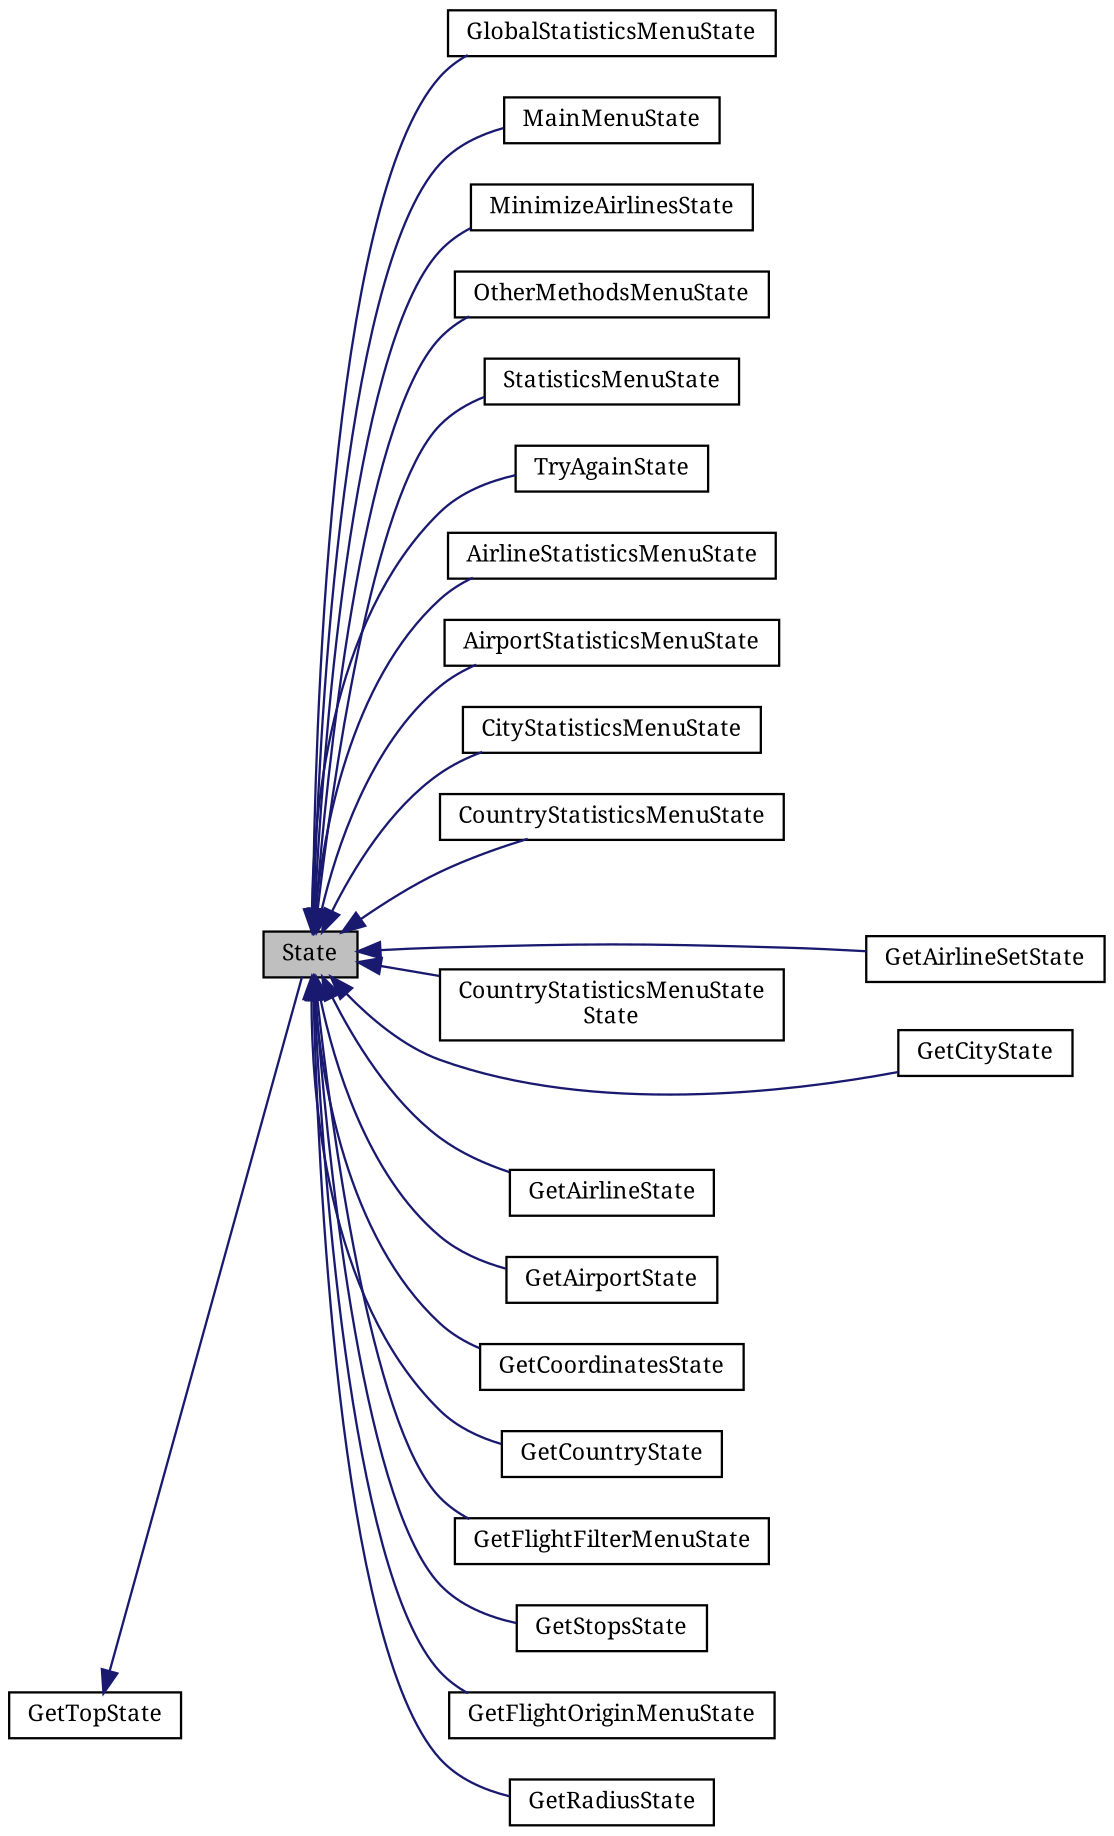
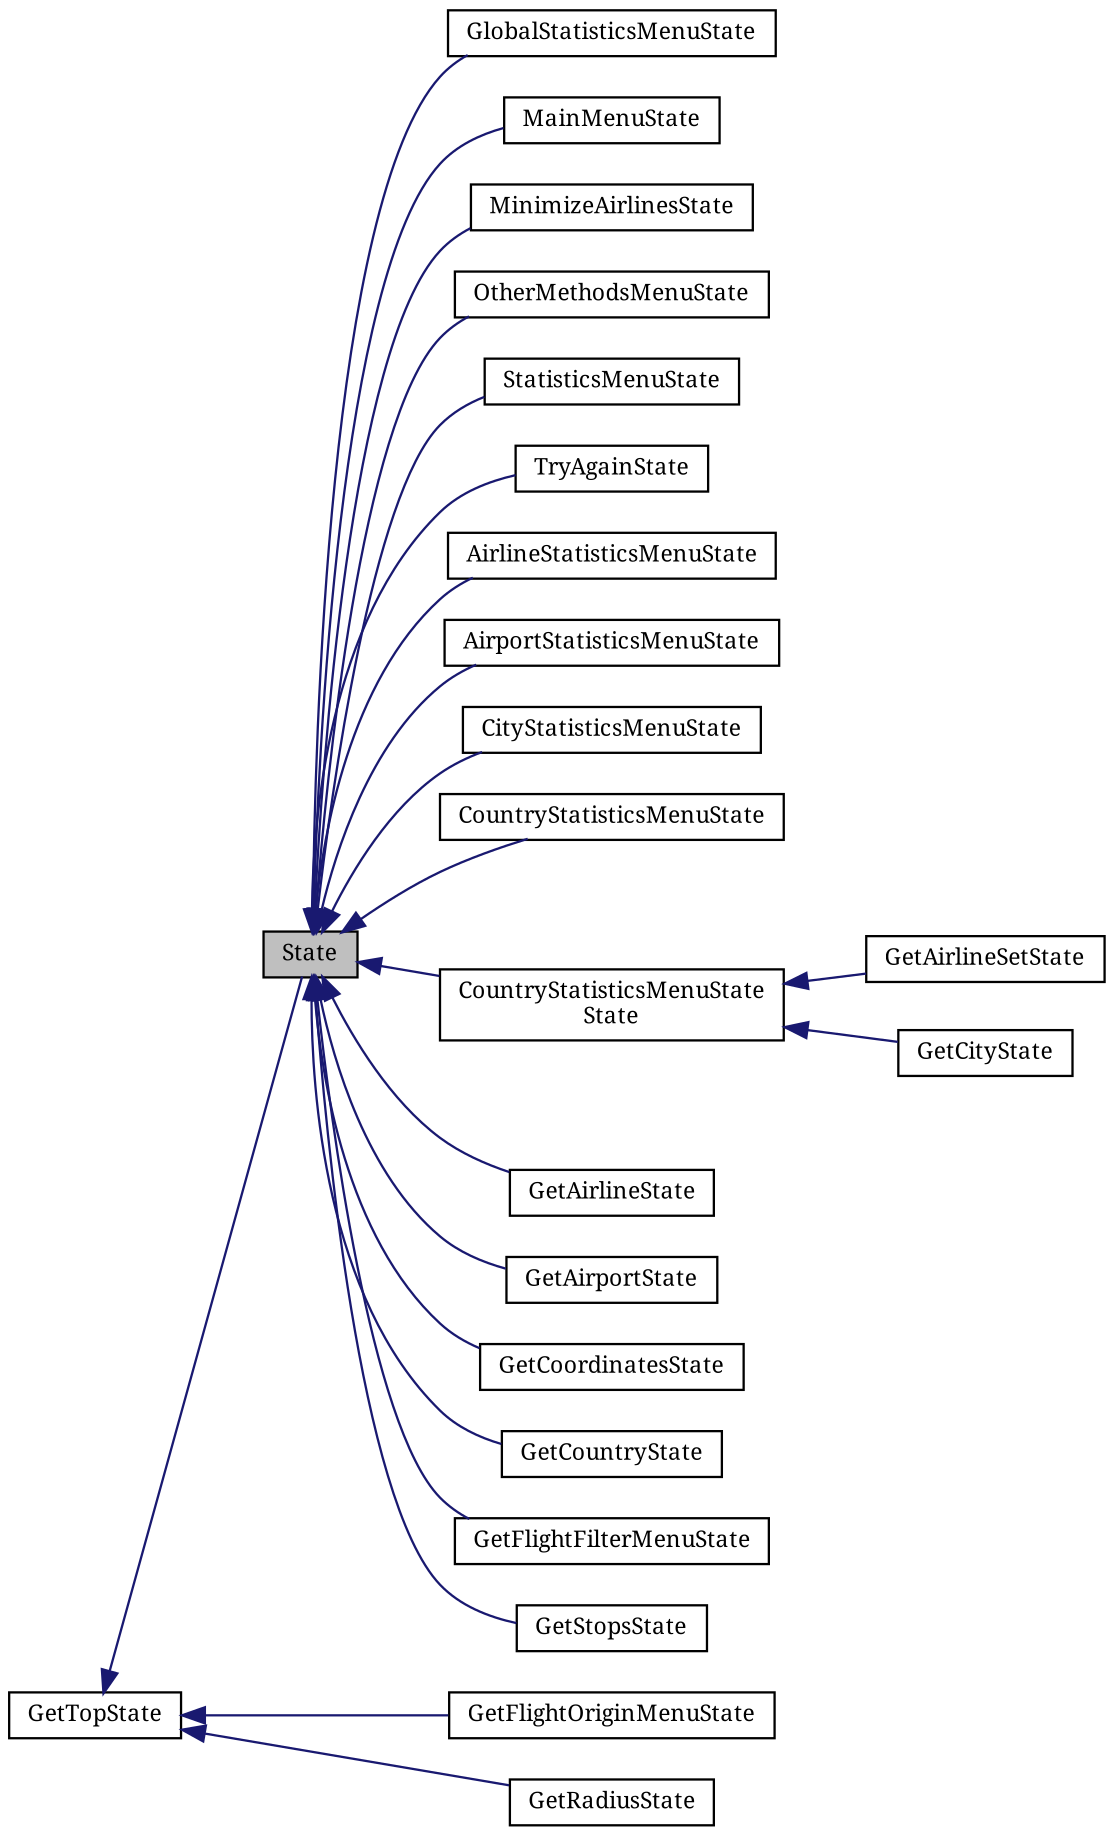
edge "GetAirlineSetState" -> "State": now "GetAirlineSetState" -> "CountryStatisticsMenuState State"
edge "GetCityState" -> "State": now "GetCityState" -> "CountryStatisticsMenuState State"
edge "GetFlightOriginMenuState" -> "State": now "GetFlightOriginMenuState" -> "GetTopState"
edge "GetRadiusState" -> "State": now "GetRadiusState" -> "GetTopState"
